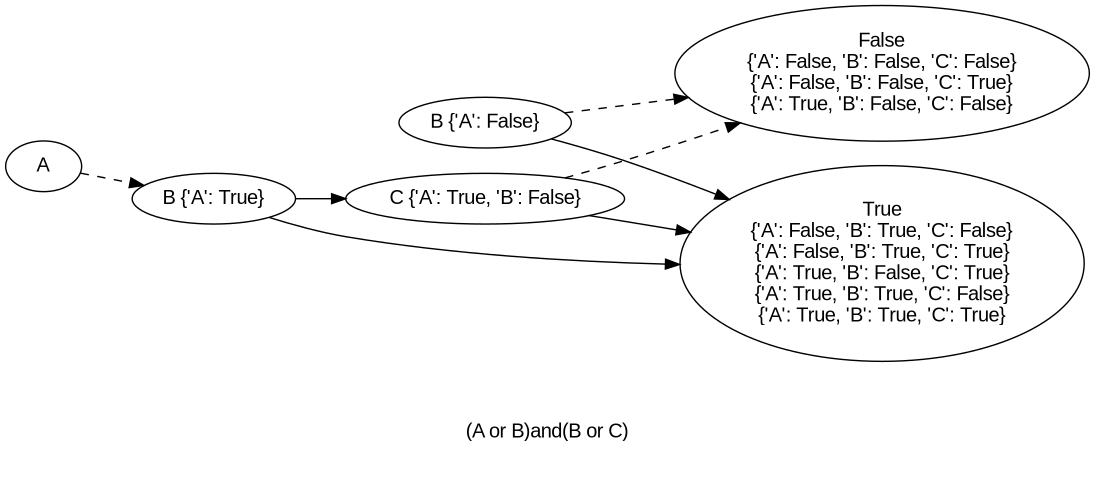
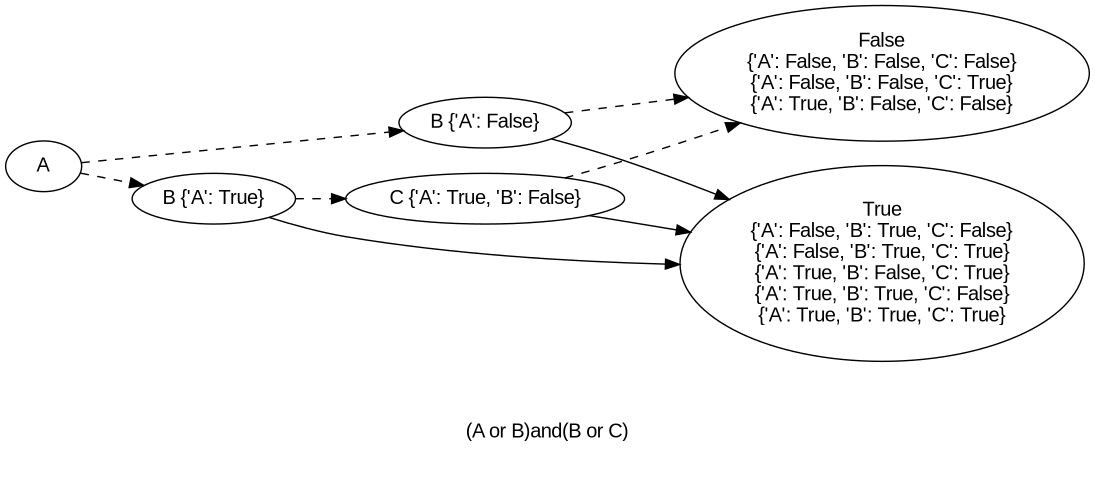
edge "A" -> "B {'A': False}": added
edge "B {'A': True}" -> "C {'A': True, 'B': False}": style solid -> dashed
